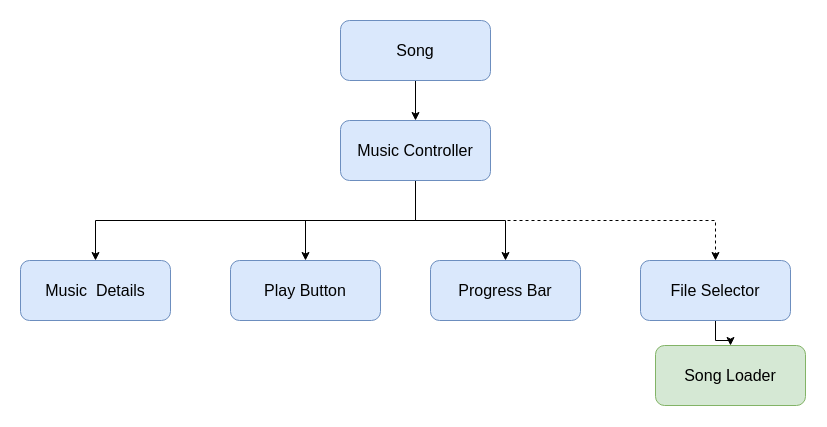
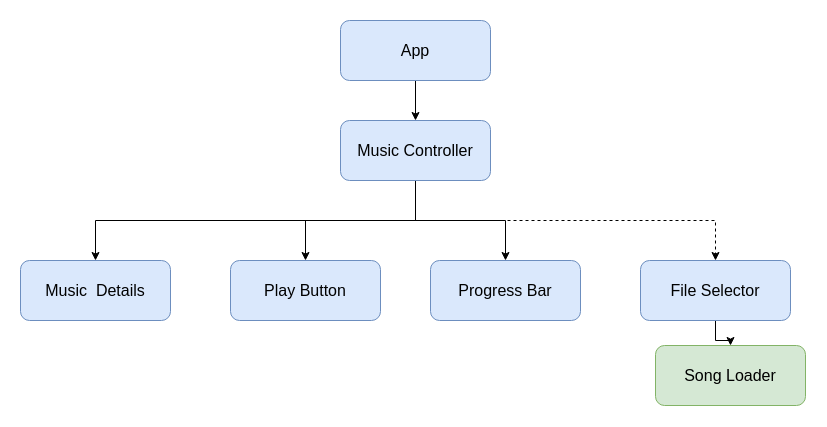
node "Song": label "Song" -> "App"
